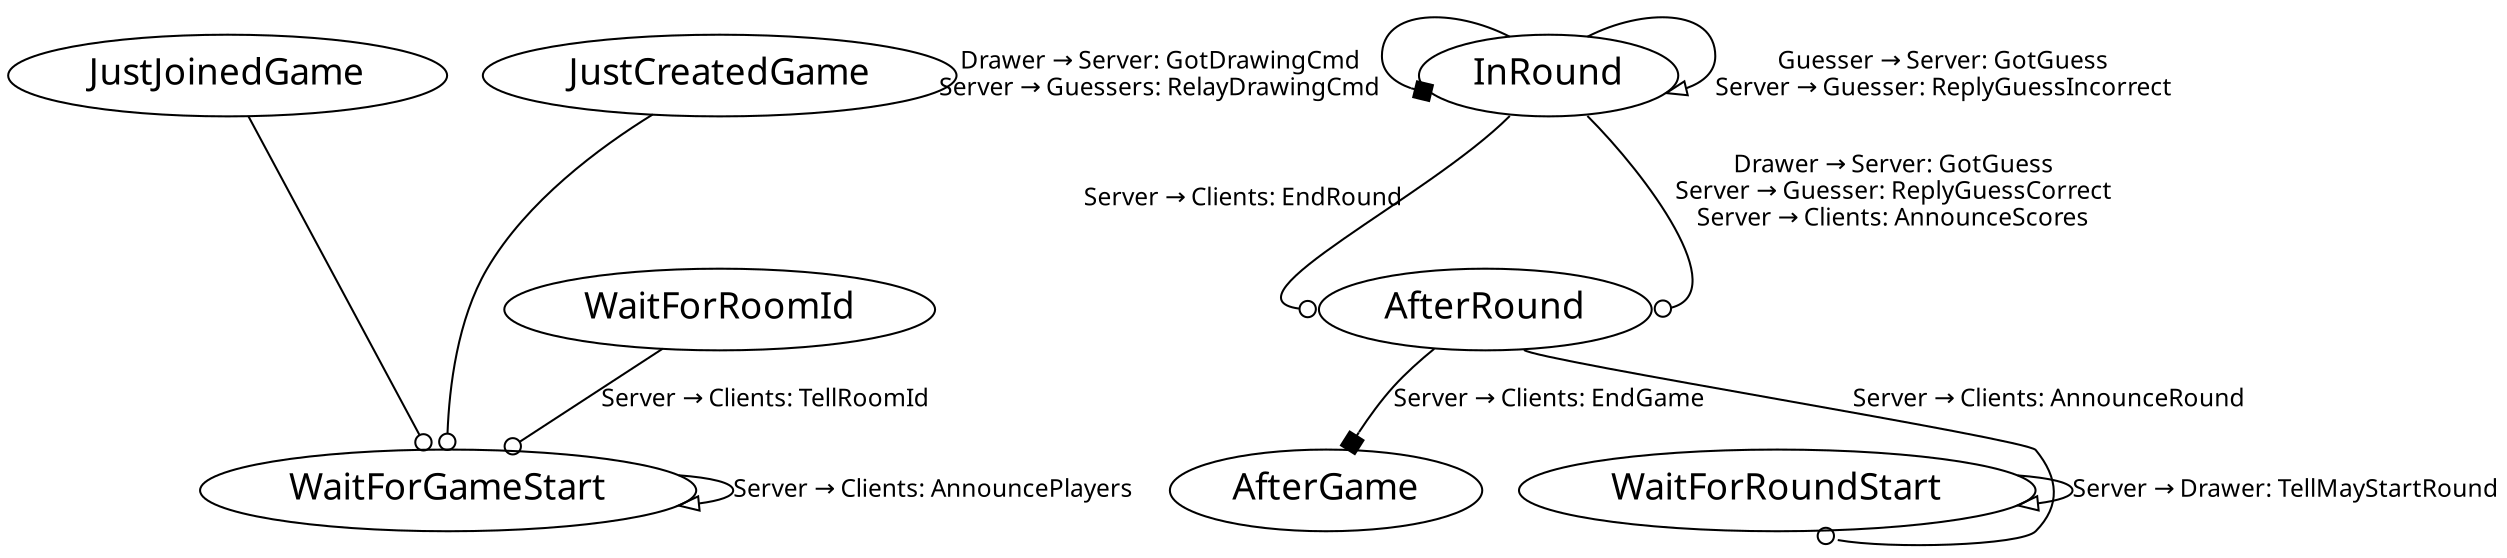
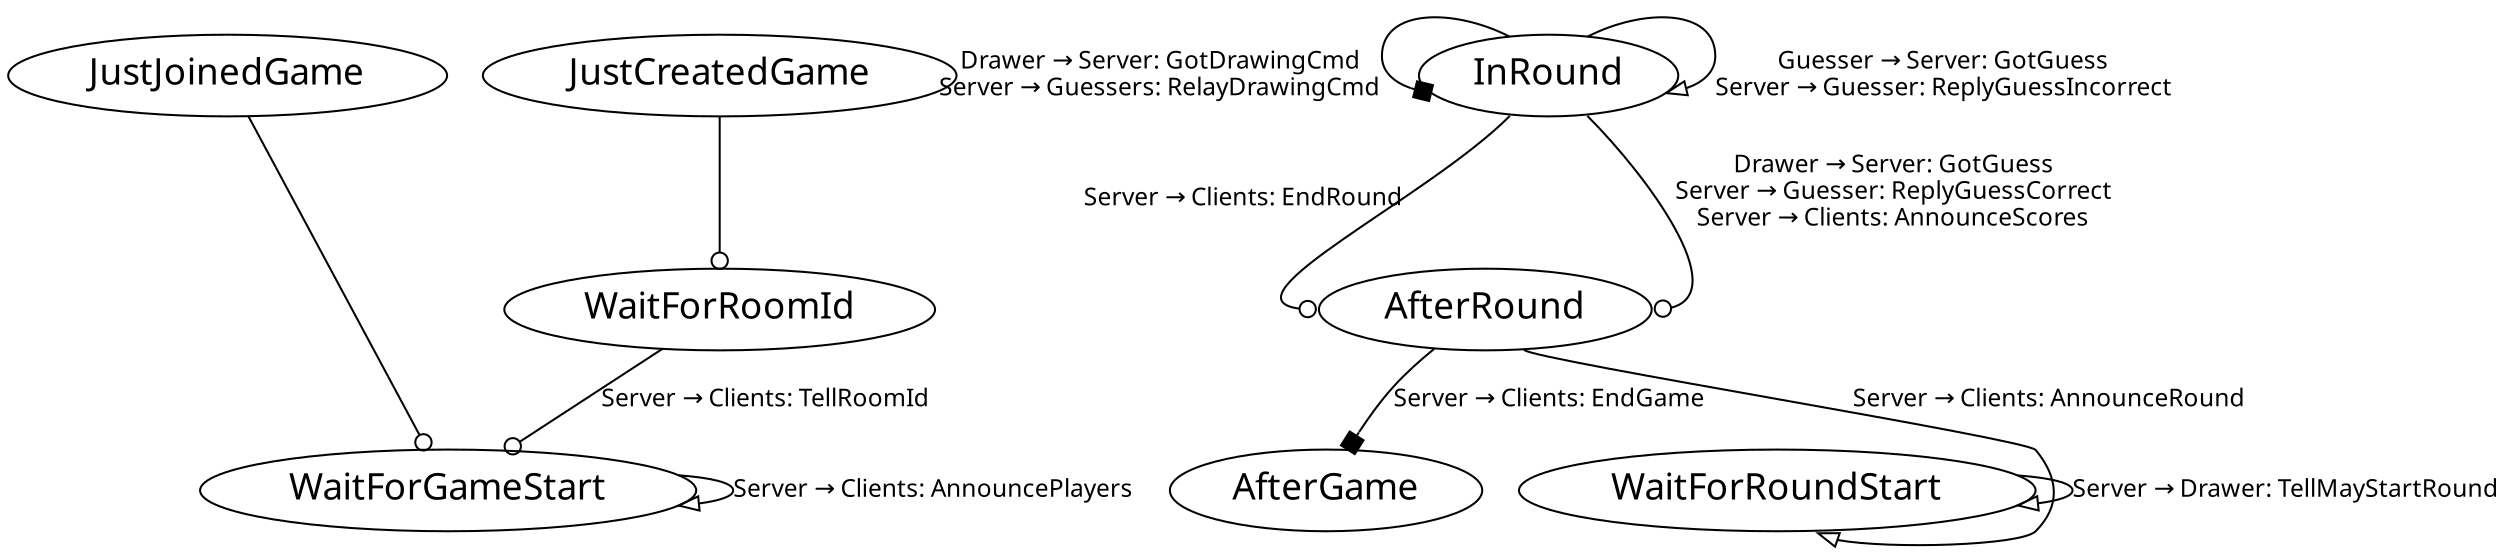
edge "JustCreatedGame" -> "WaitForGameStart": now "JustCreatedGame" -> "WaitForRoomId"
edge "AfterRound" -> "WaitForRoundStart": arrowhead odot -> onormal
